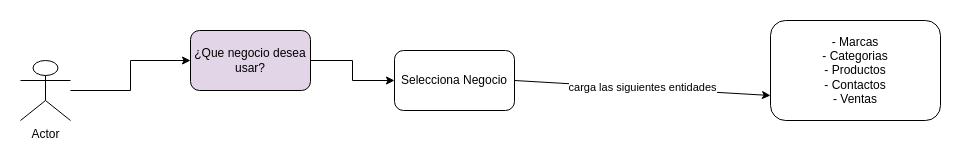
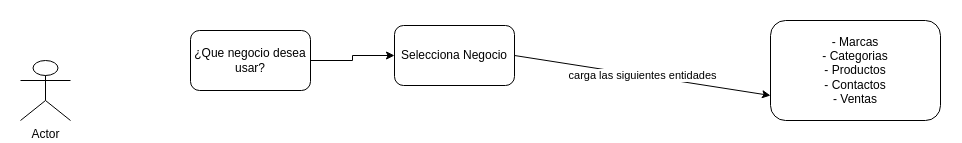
node "¿Que negocio desea usar?": fillcolor #e1d5e7 -> #ffffff
edge "Actor" -> "¿Que negocio desea usar?": removed
node "Selecciona Negocio": moved (455, 81) -> (455, 56)
